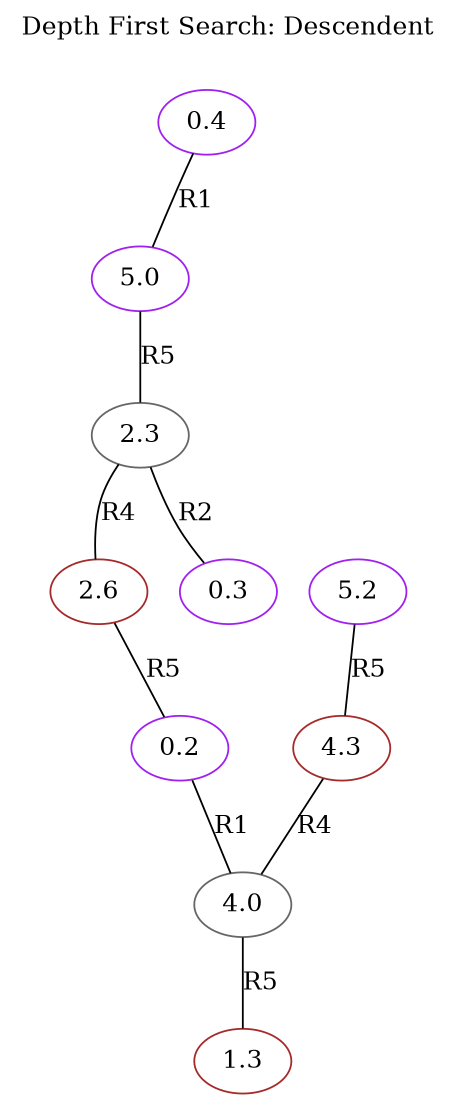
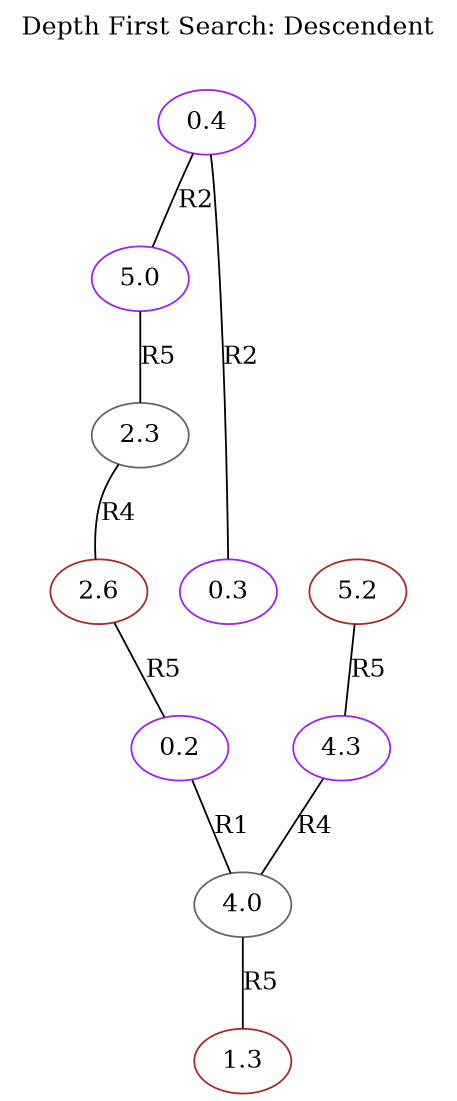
edge "0.4" -- "5.0": label "R1" -> "R2"
edge "2.3" -- "0.3": now "0.4" -- "0.3"
node "5.2": color purple -> brown
node "4.3": color brown -> purple
